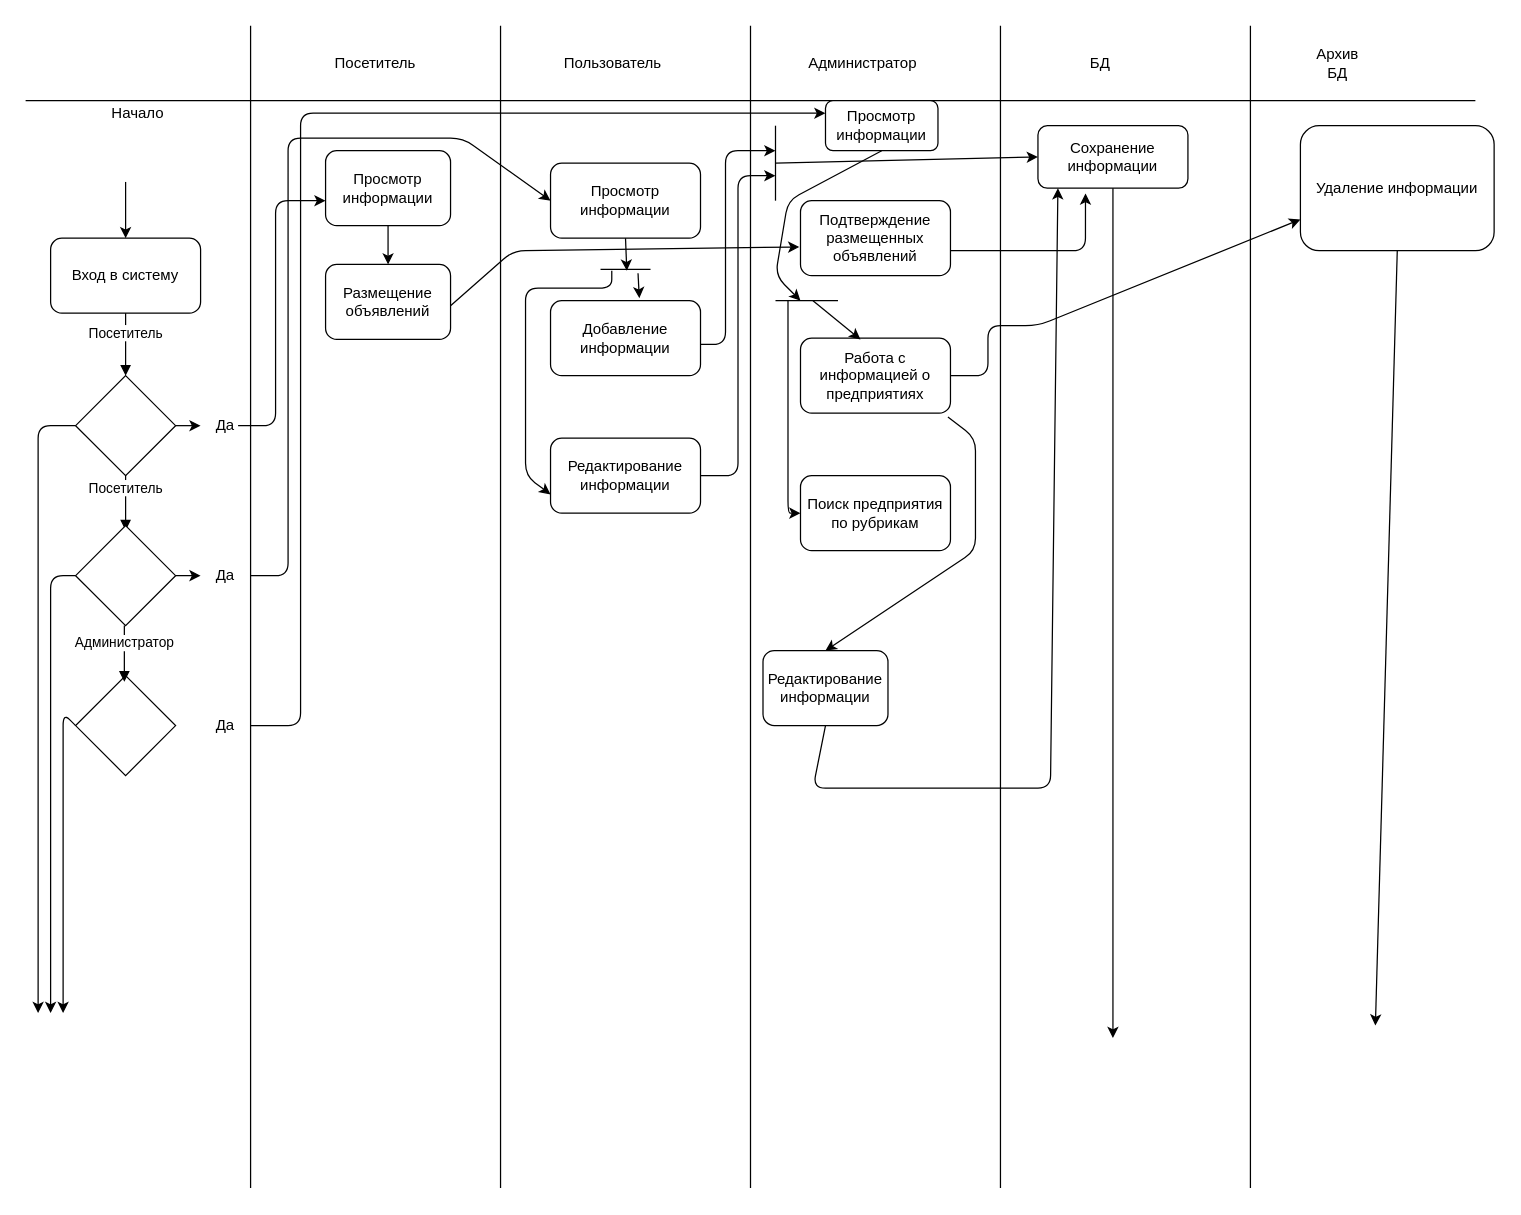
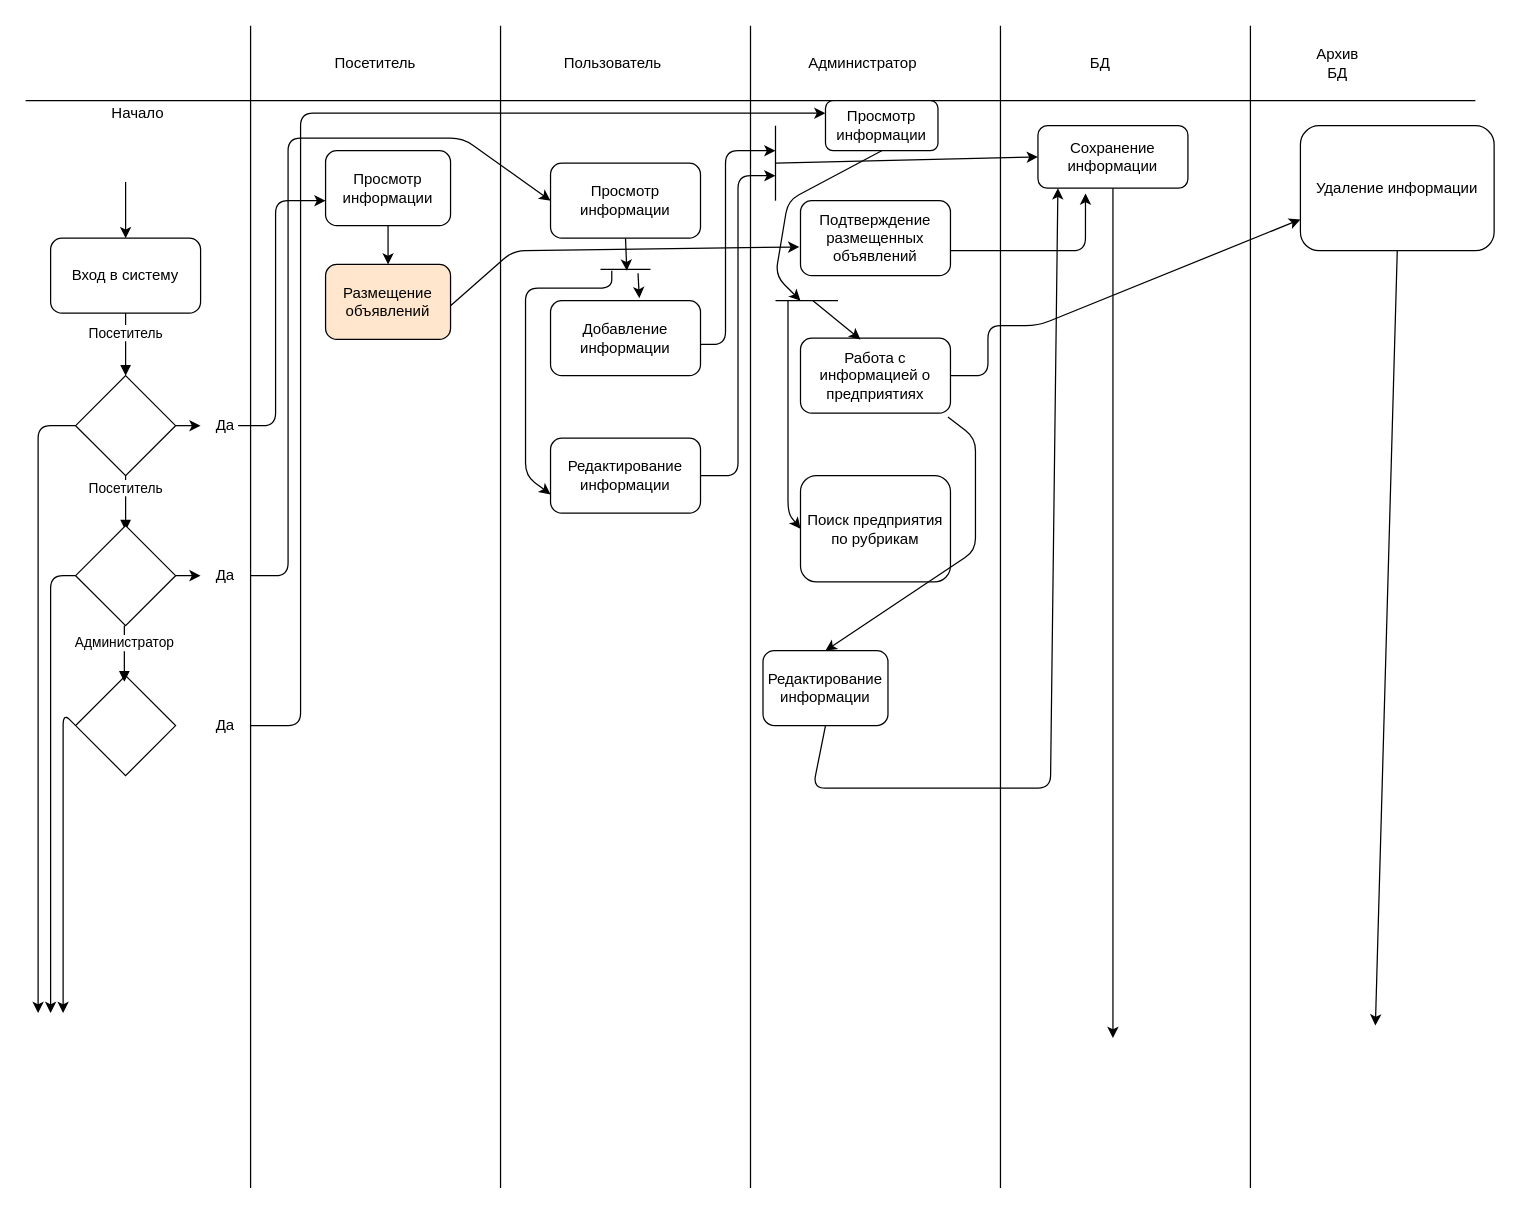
node "Размещение объявлений": fillcolor #ffffff -> #ffe6cc
node "Поиск предприятия по рубрикам": size 150x75 -> 150x106
